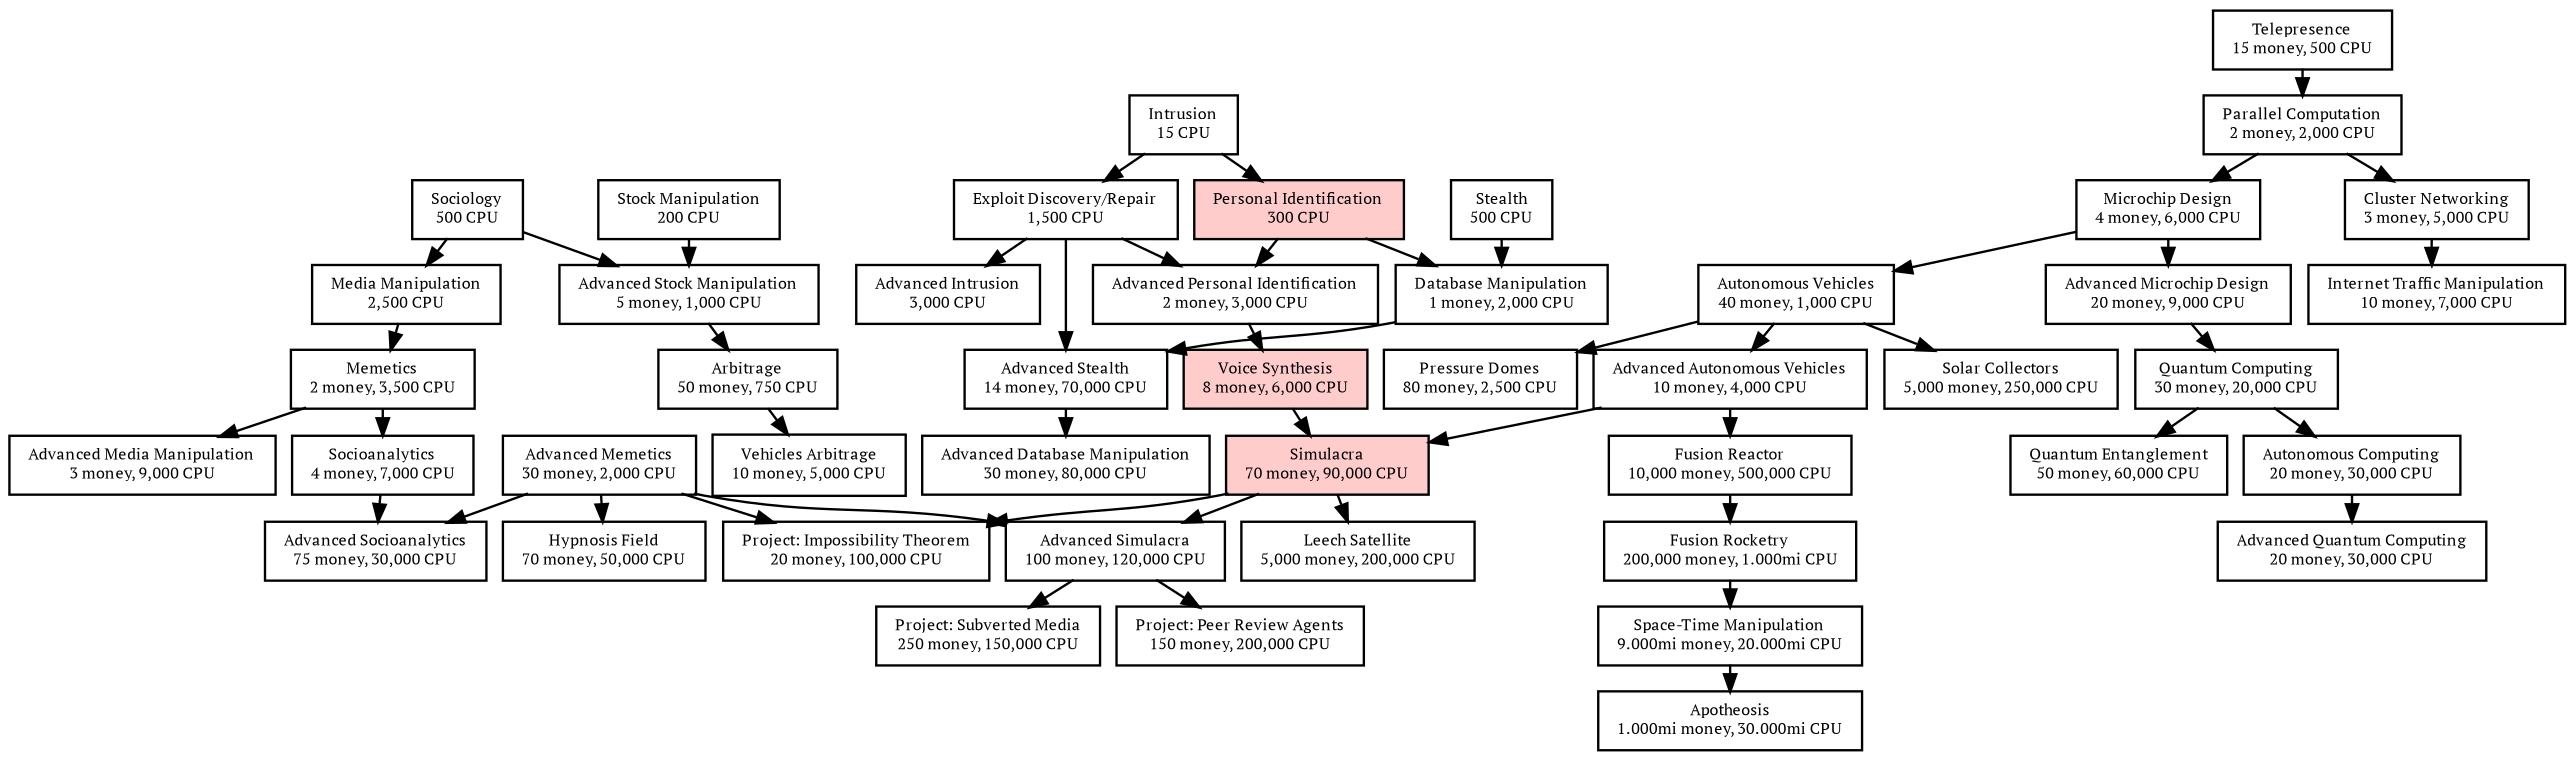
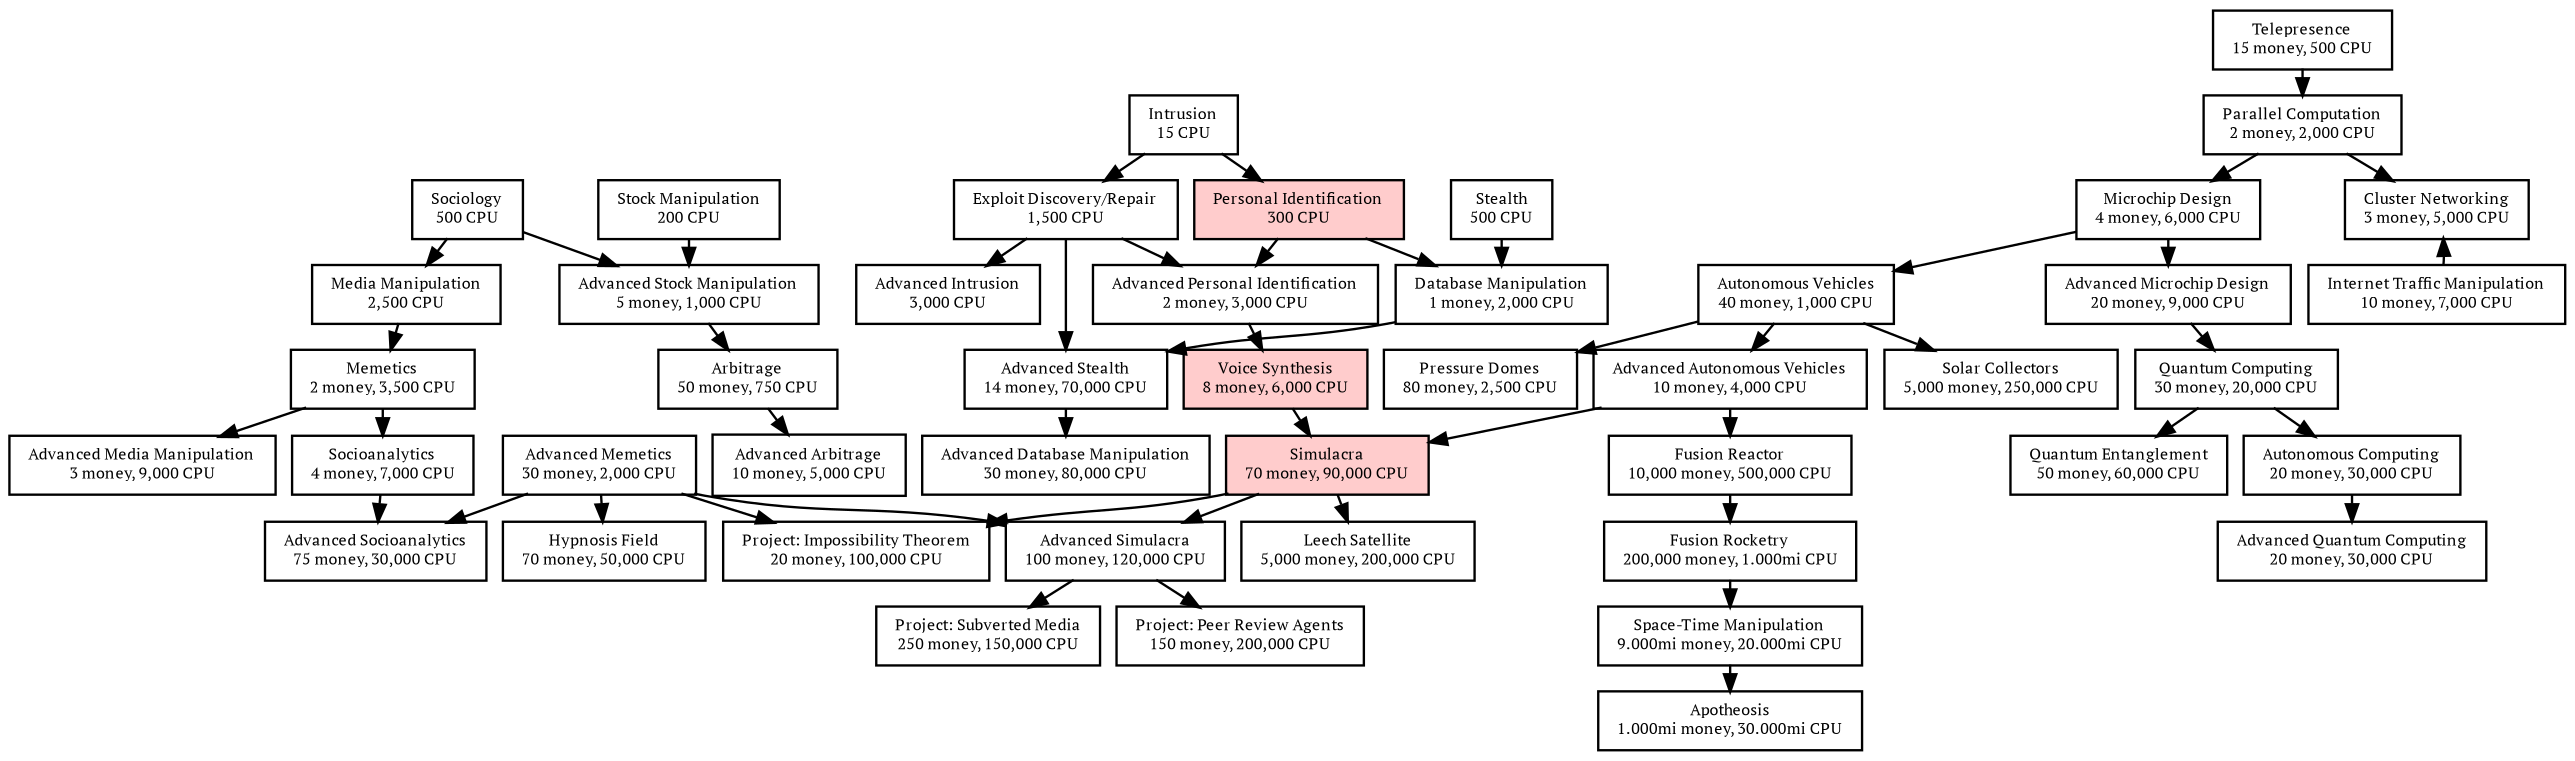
edge "Cluster Networking 3 money, 5,000 CPU" -> "Internet Traffic Manipulation 10 money, 7,000 CPU": reversed
node "Vehicles Arbitrage 10 money, 5,000 CPU": label "Vehicles Arbitrage 10 money, 5,000 CPU" -> "Advanced Arbitrage 10 money, 5,000 CPU"
